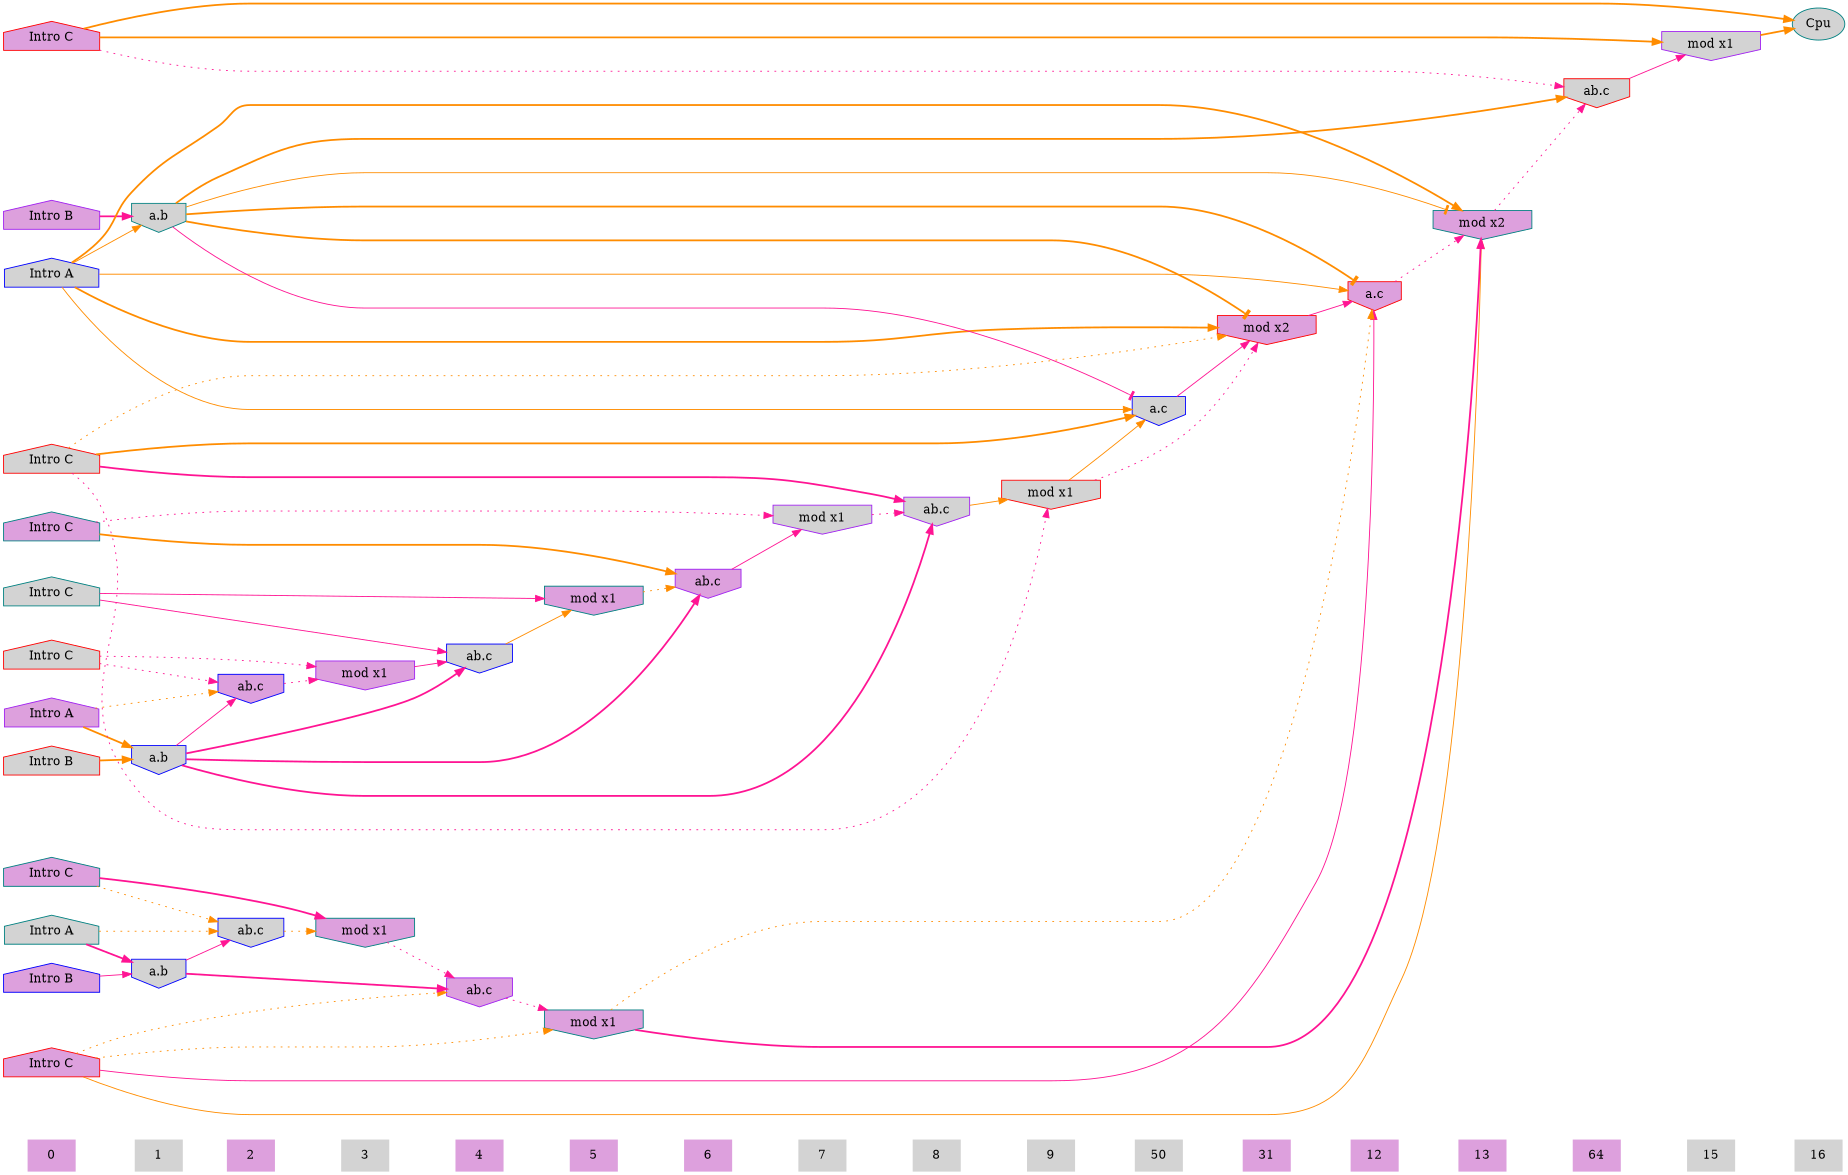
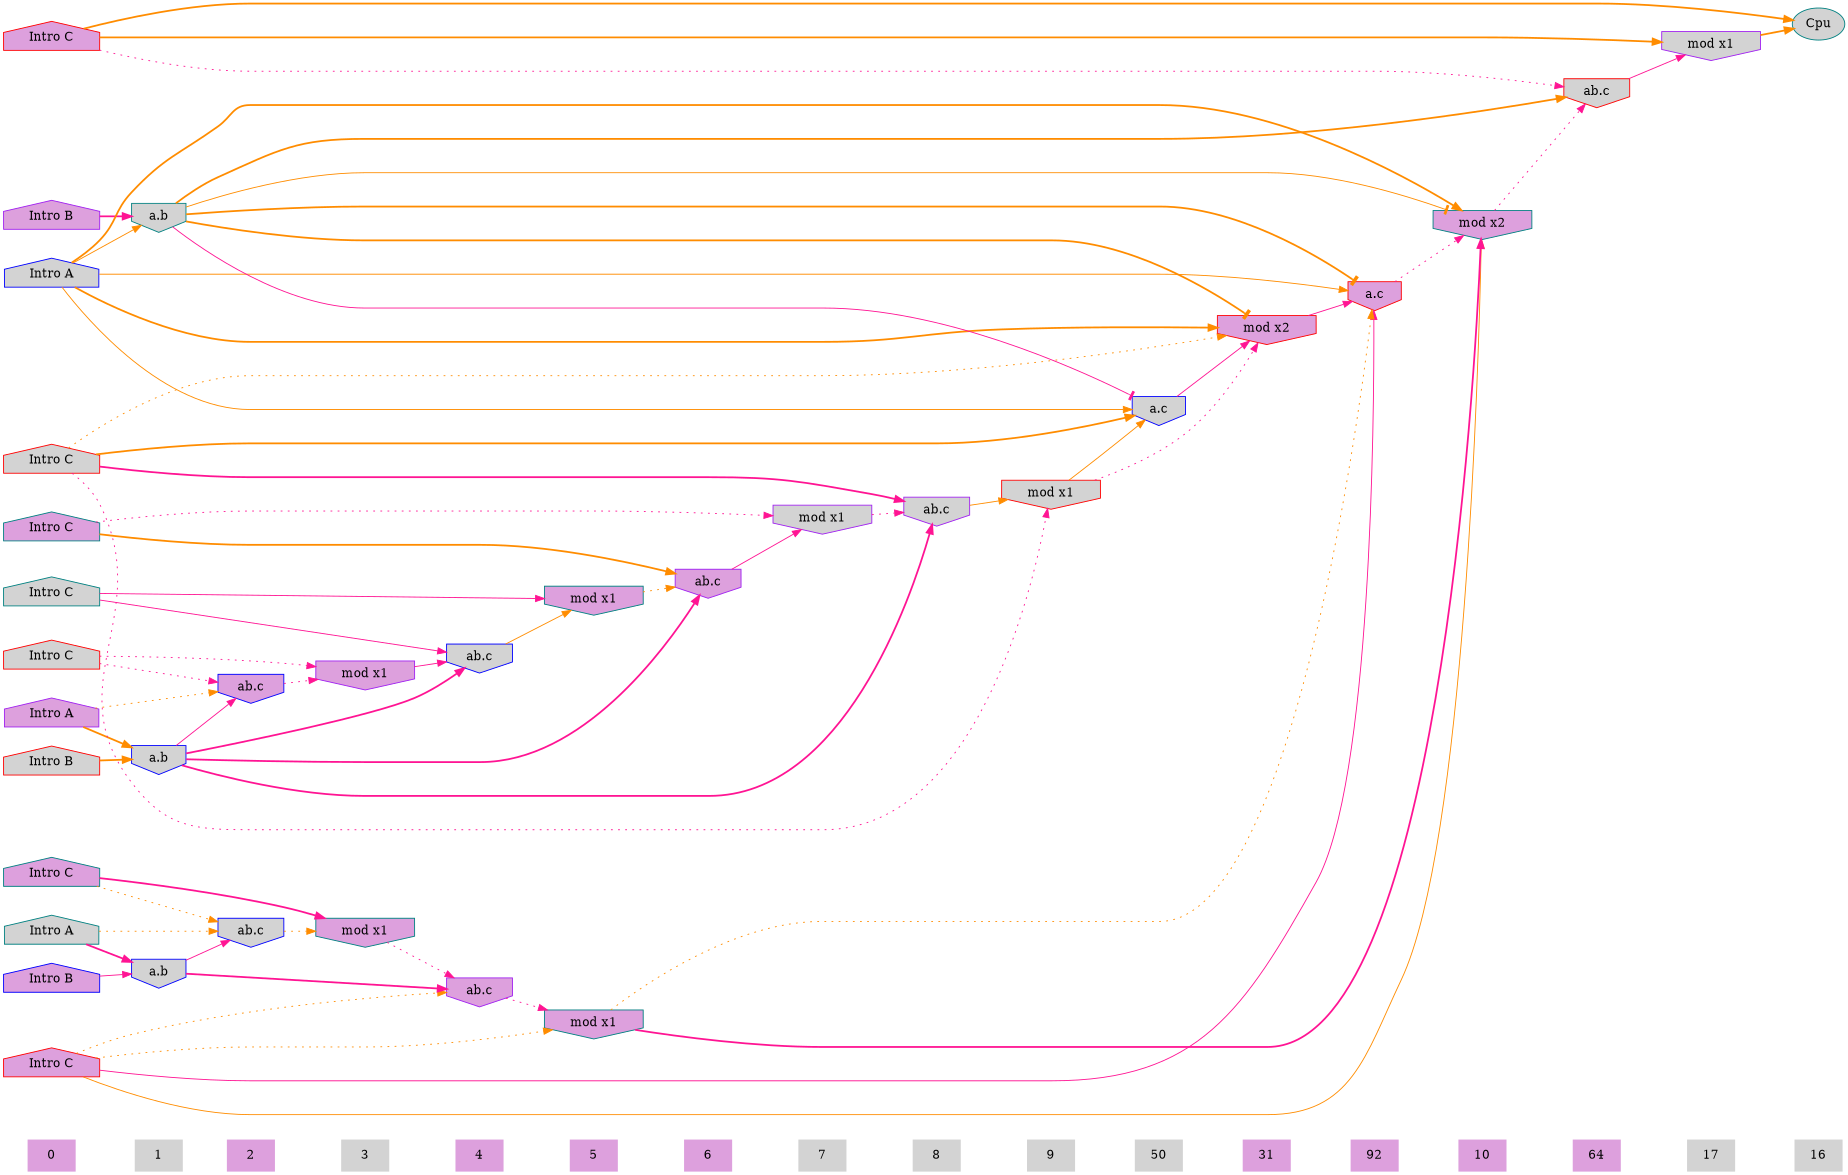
node "12": label "12" -> "92"
node "13": label "13" -> "10"
node "15": label "15" -> "17"
